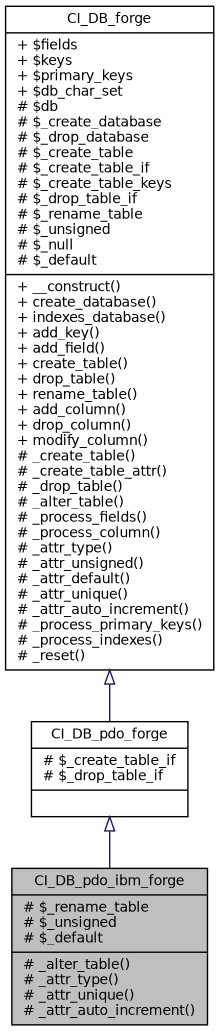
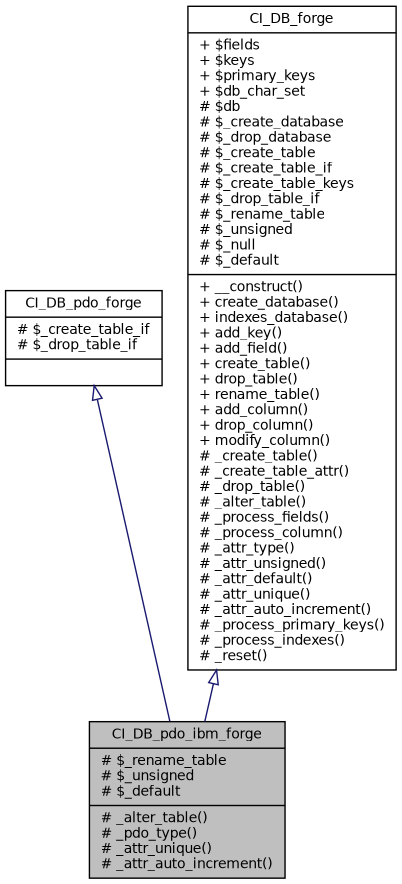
edge "CI_DB_pdo_forge" -> "CI_DB_forge": now "CI_DB_pdo_ibm_forge" -> "CI_DB_forge"
node "CI_DB_pdo_ibm_forge": text "# _attr_type()" -> "# _pdo_type()"
